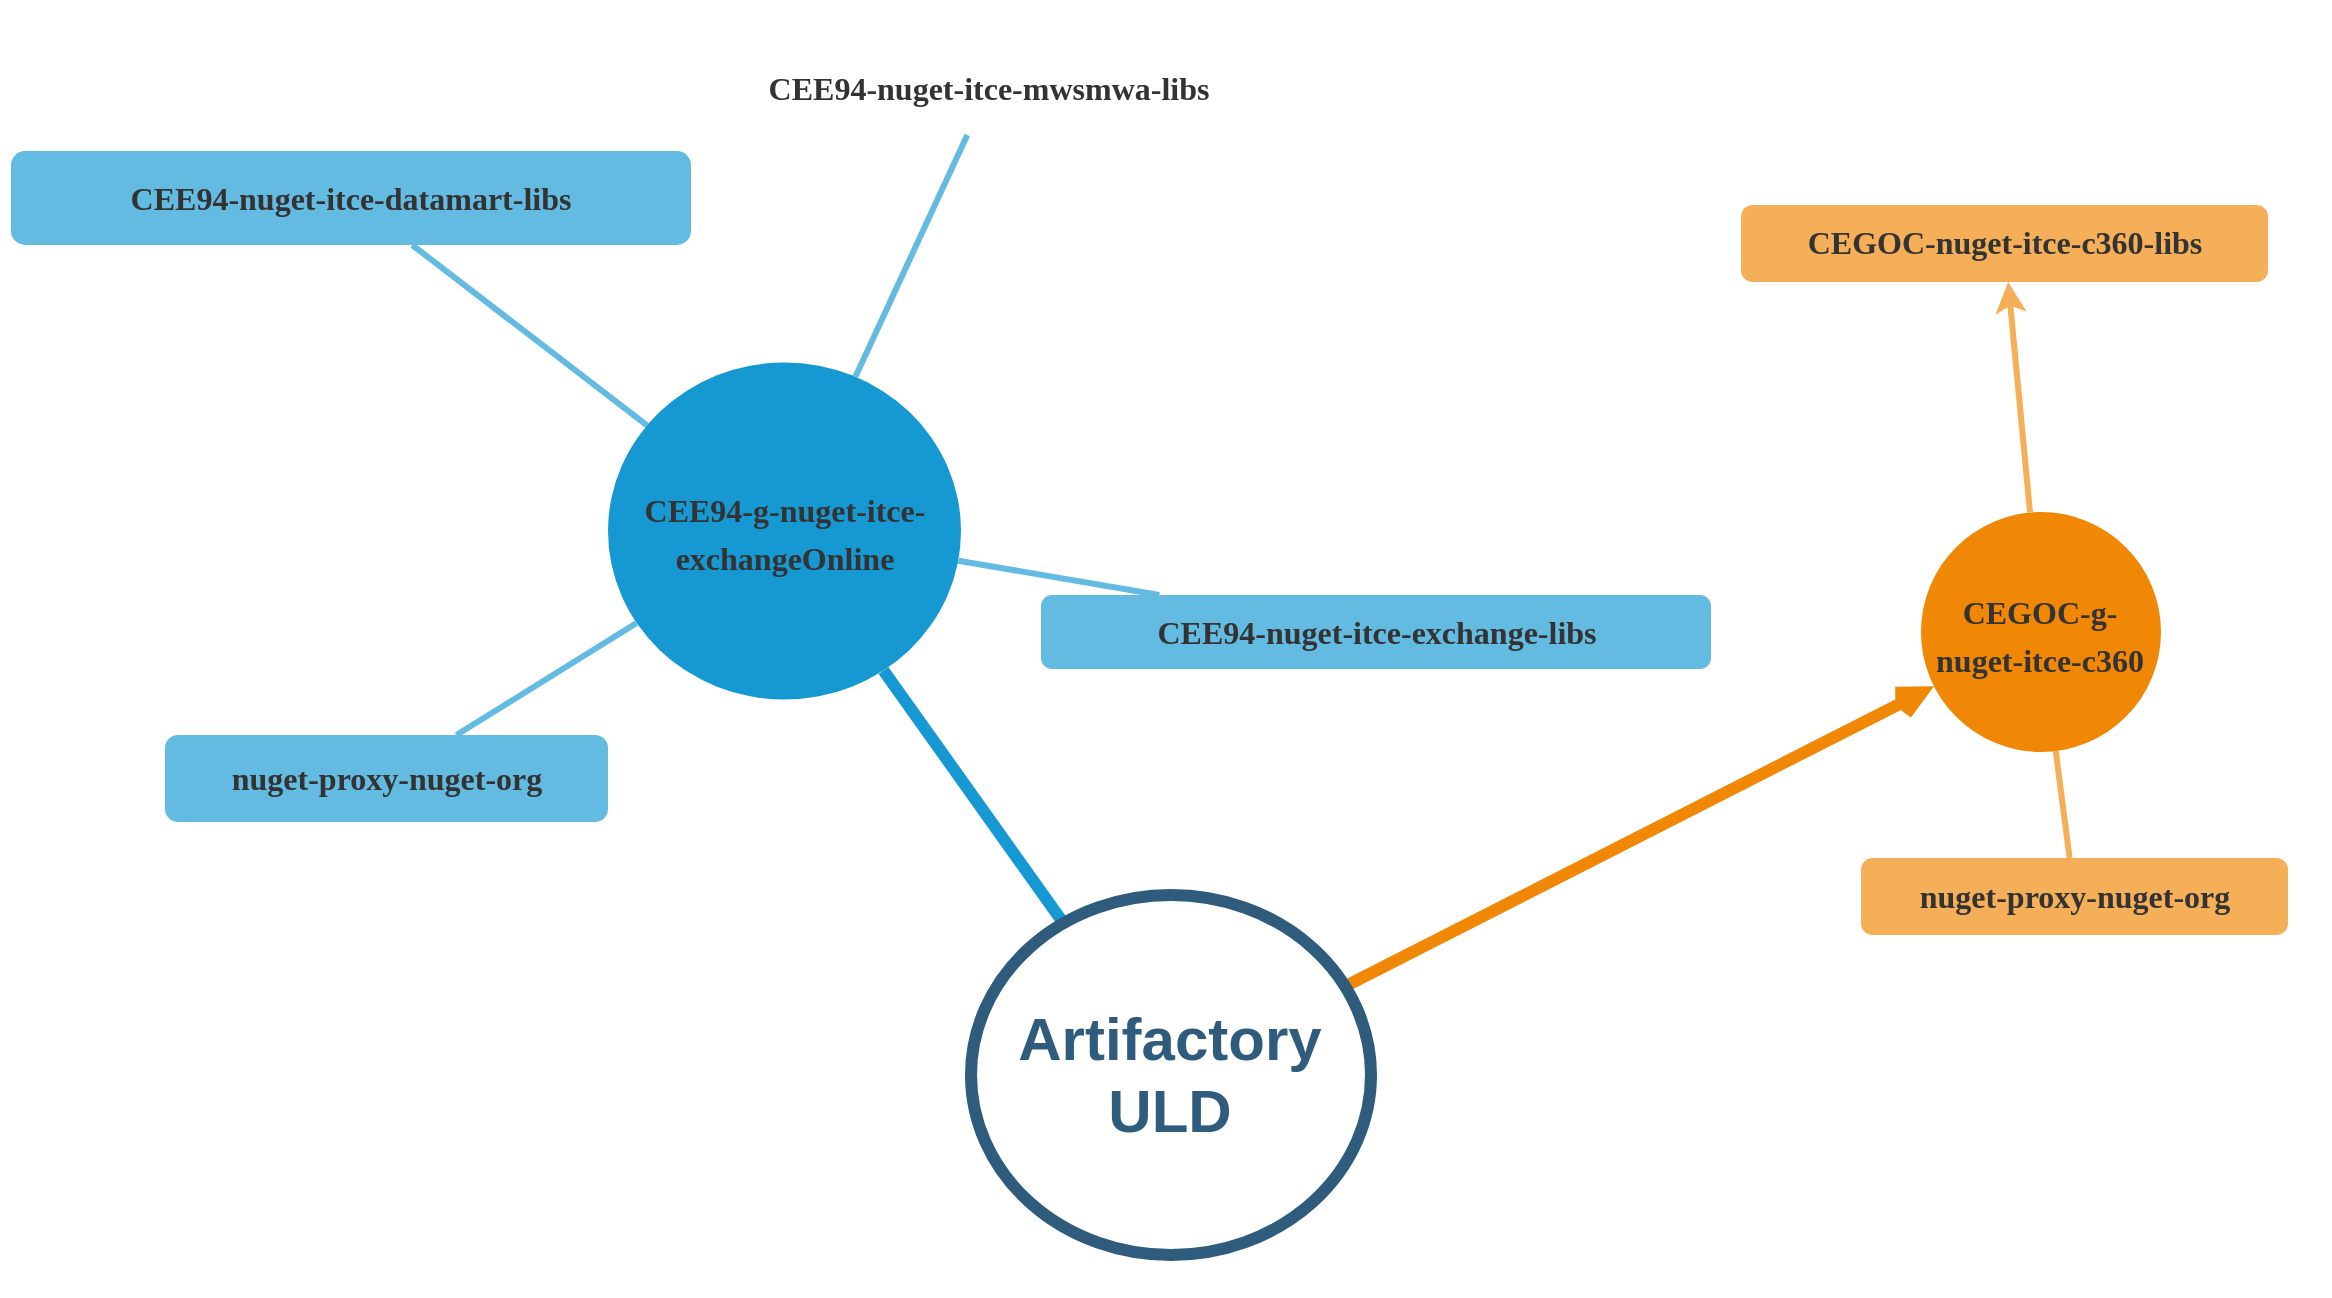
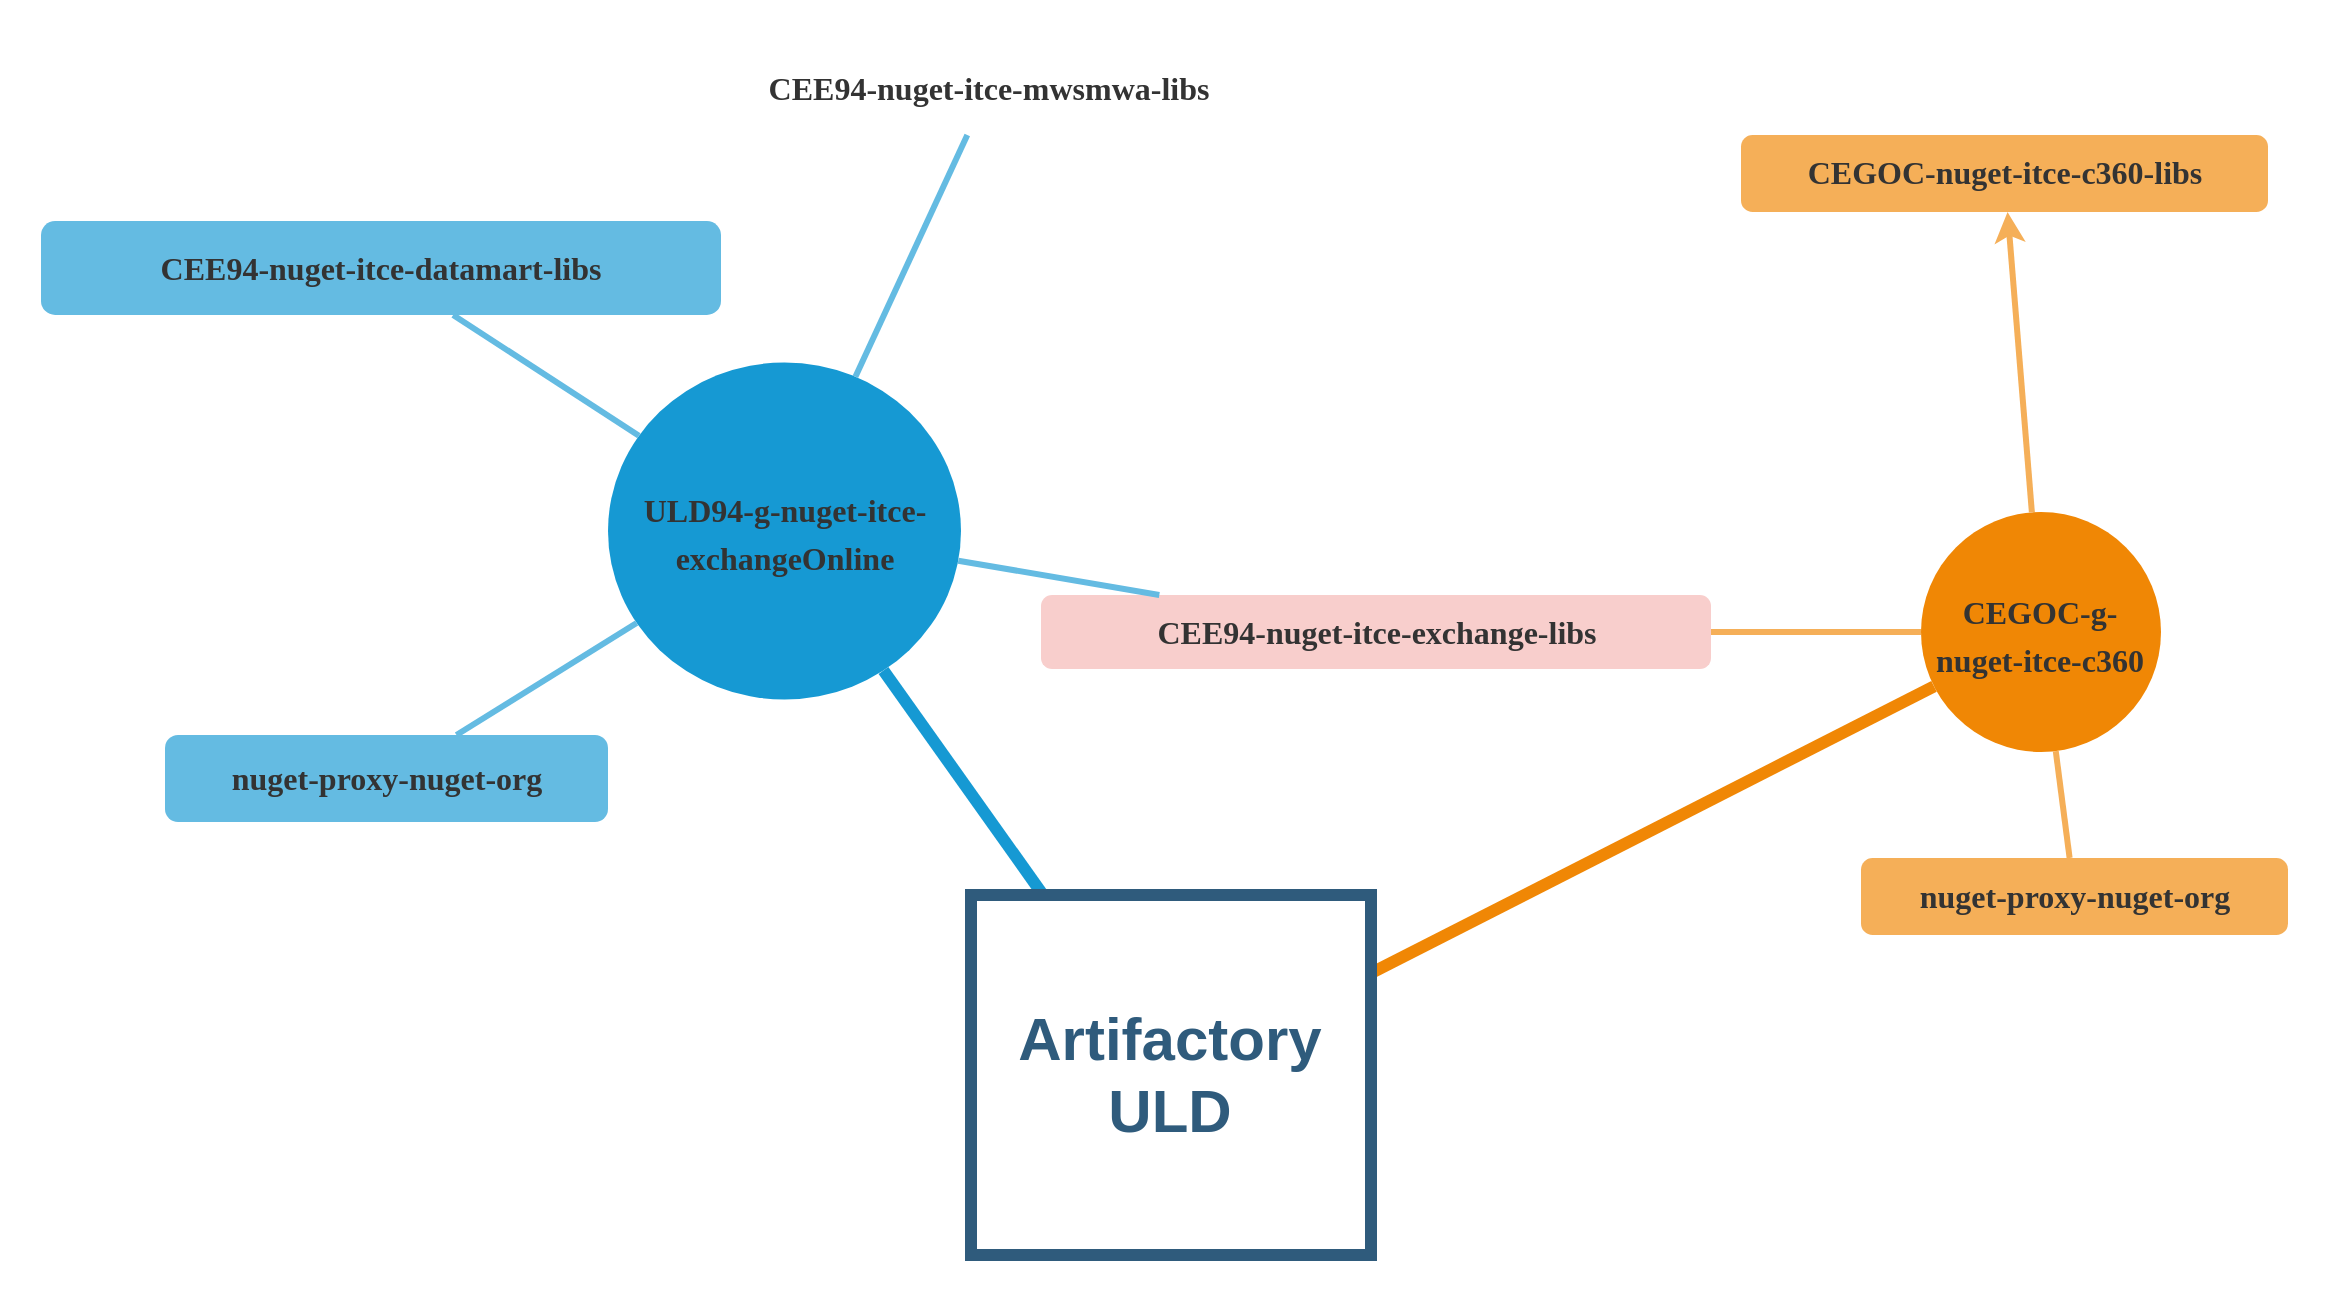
node "CEE94-nuget-itce-datamart-libs": moved (351, 198) -> (381, 268)
node "CEGOC-nuget-itce-c360-libs": moved (2005, 244) -> (2005, 174)
node "CEE94-g-nuget-itce-exchangeOnline": label "CEE94-g-nuget-itce-exchangeOnline" -> "ULD94-g-nuget-itce-exchangeOnline"
node "CEE94-nuget-itce-exchange-libs": fillcolor #64bbe2 -> #f8cecc
edge "CEE94-nuget-itce-exchange-libs" -- "CEGOC-g-nuget-itce-c360": added
edge "Artifactory ULD" -> "CEGOC-g-nuget-itce-c360": arrowhead open -> none
node "Artifactory ULD": shape ellipse -> rectangle
